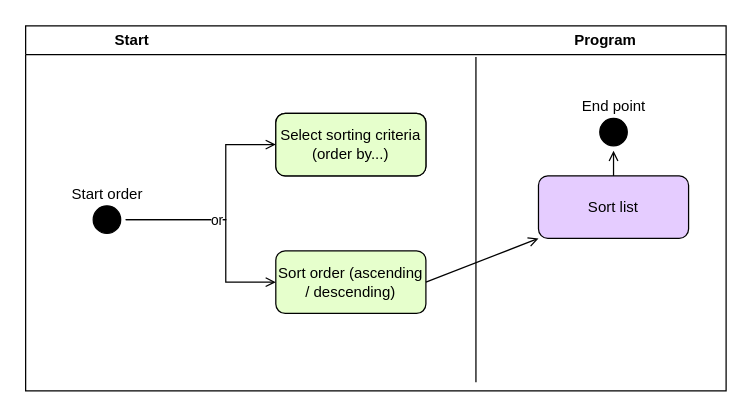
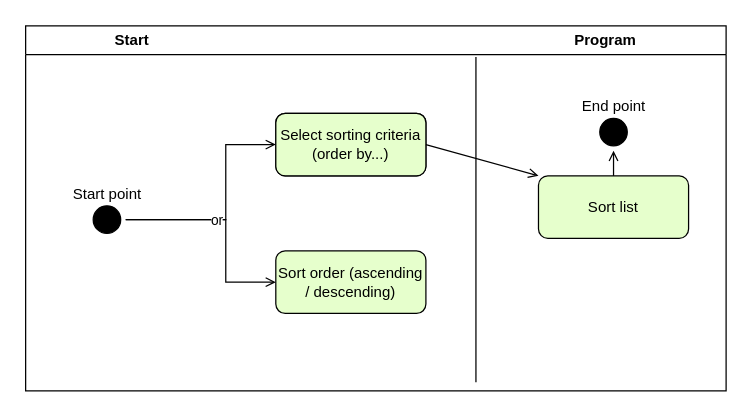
edge "Select sorting criteria (order by...)" -> "Sort list": added
node "Start order": label "Start order" -> "Start point"
node "Sort list": fillcolor #e5ccff -> #e6ffcc
edge "Sort order (ascending / descending)" -> "Sort list": removed
